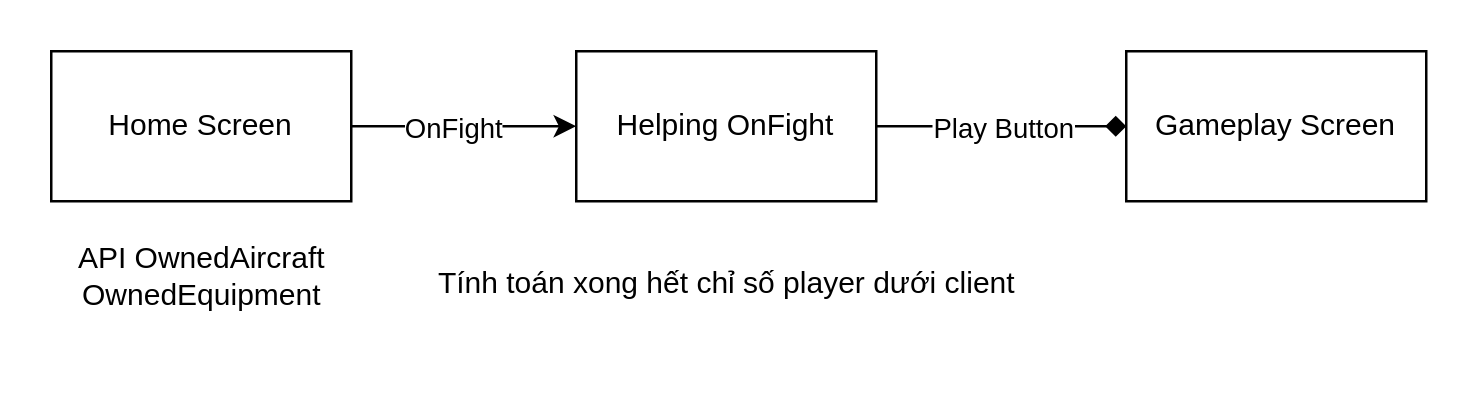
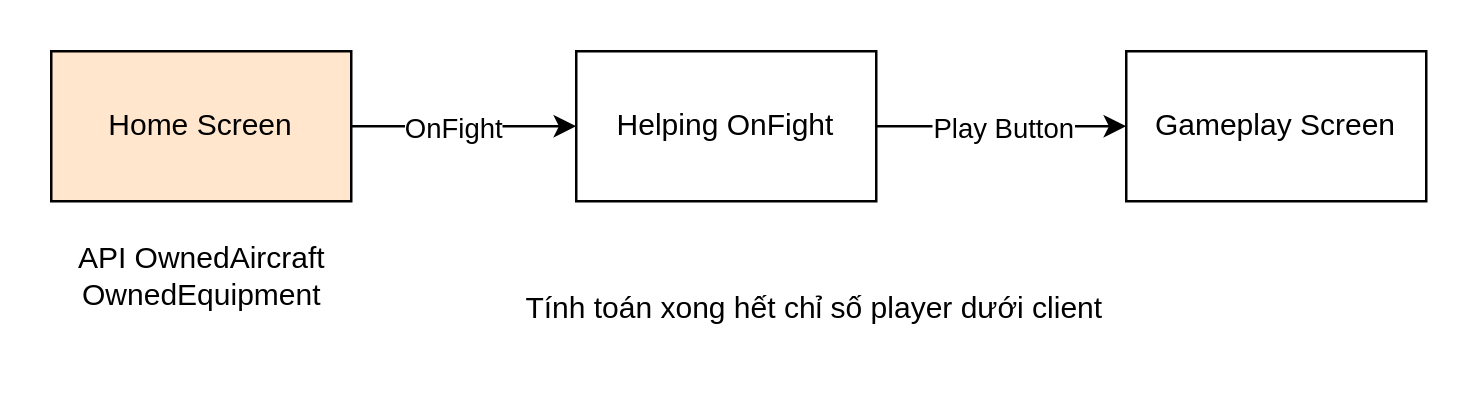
node "Home Screen": fillcolor #ffffff -> #ffe6cc
edge "Helping OnFight" -> "Gameplay Screen": arrowhead diamond -> classic
node "Tính toán xong hết chỉ số player dưới client": moved (726, 301) -> (814, 326)
